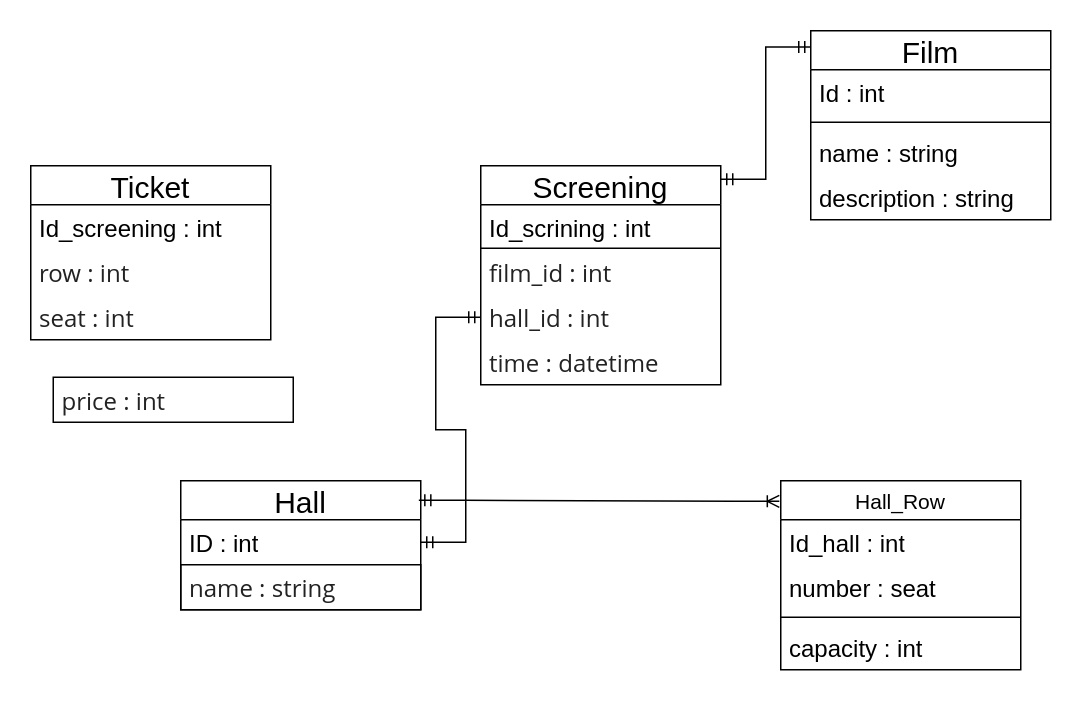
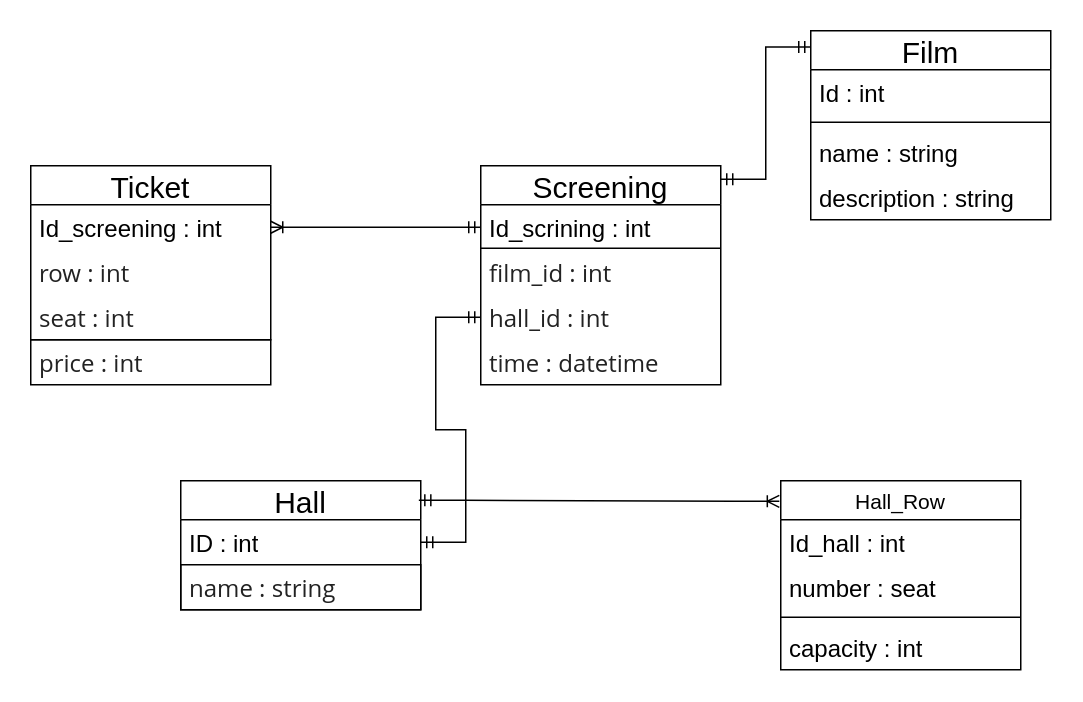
edge "Id_screening : int" -- "Id_scrining : int": added
node "price : int": moved (173, 400) -> (151, 362)
